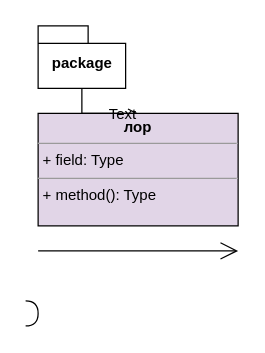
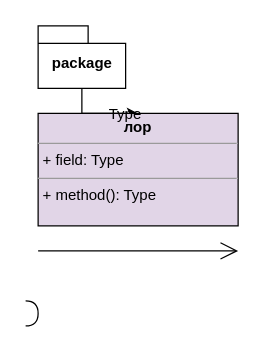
edge "package" -> "лор + field: Type + method(): Type": arrowhead open -> classic
node "Text": label "Text" -> "Type"
